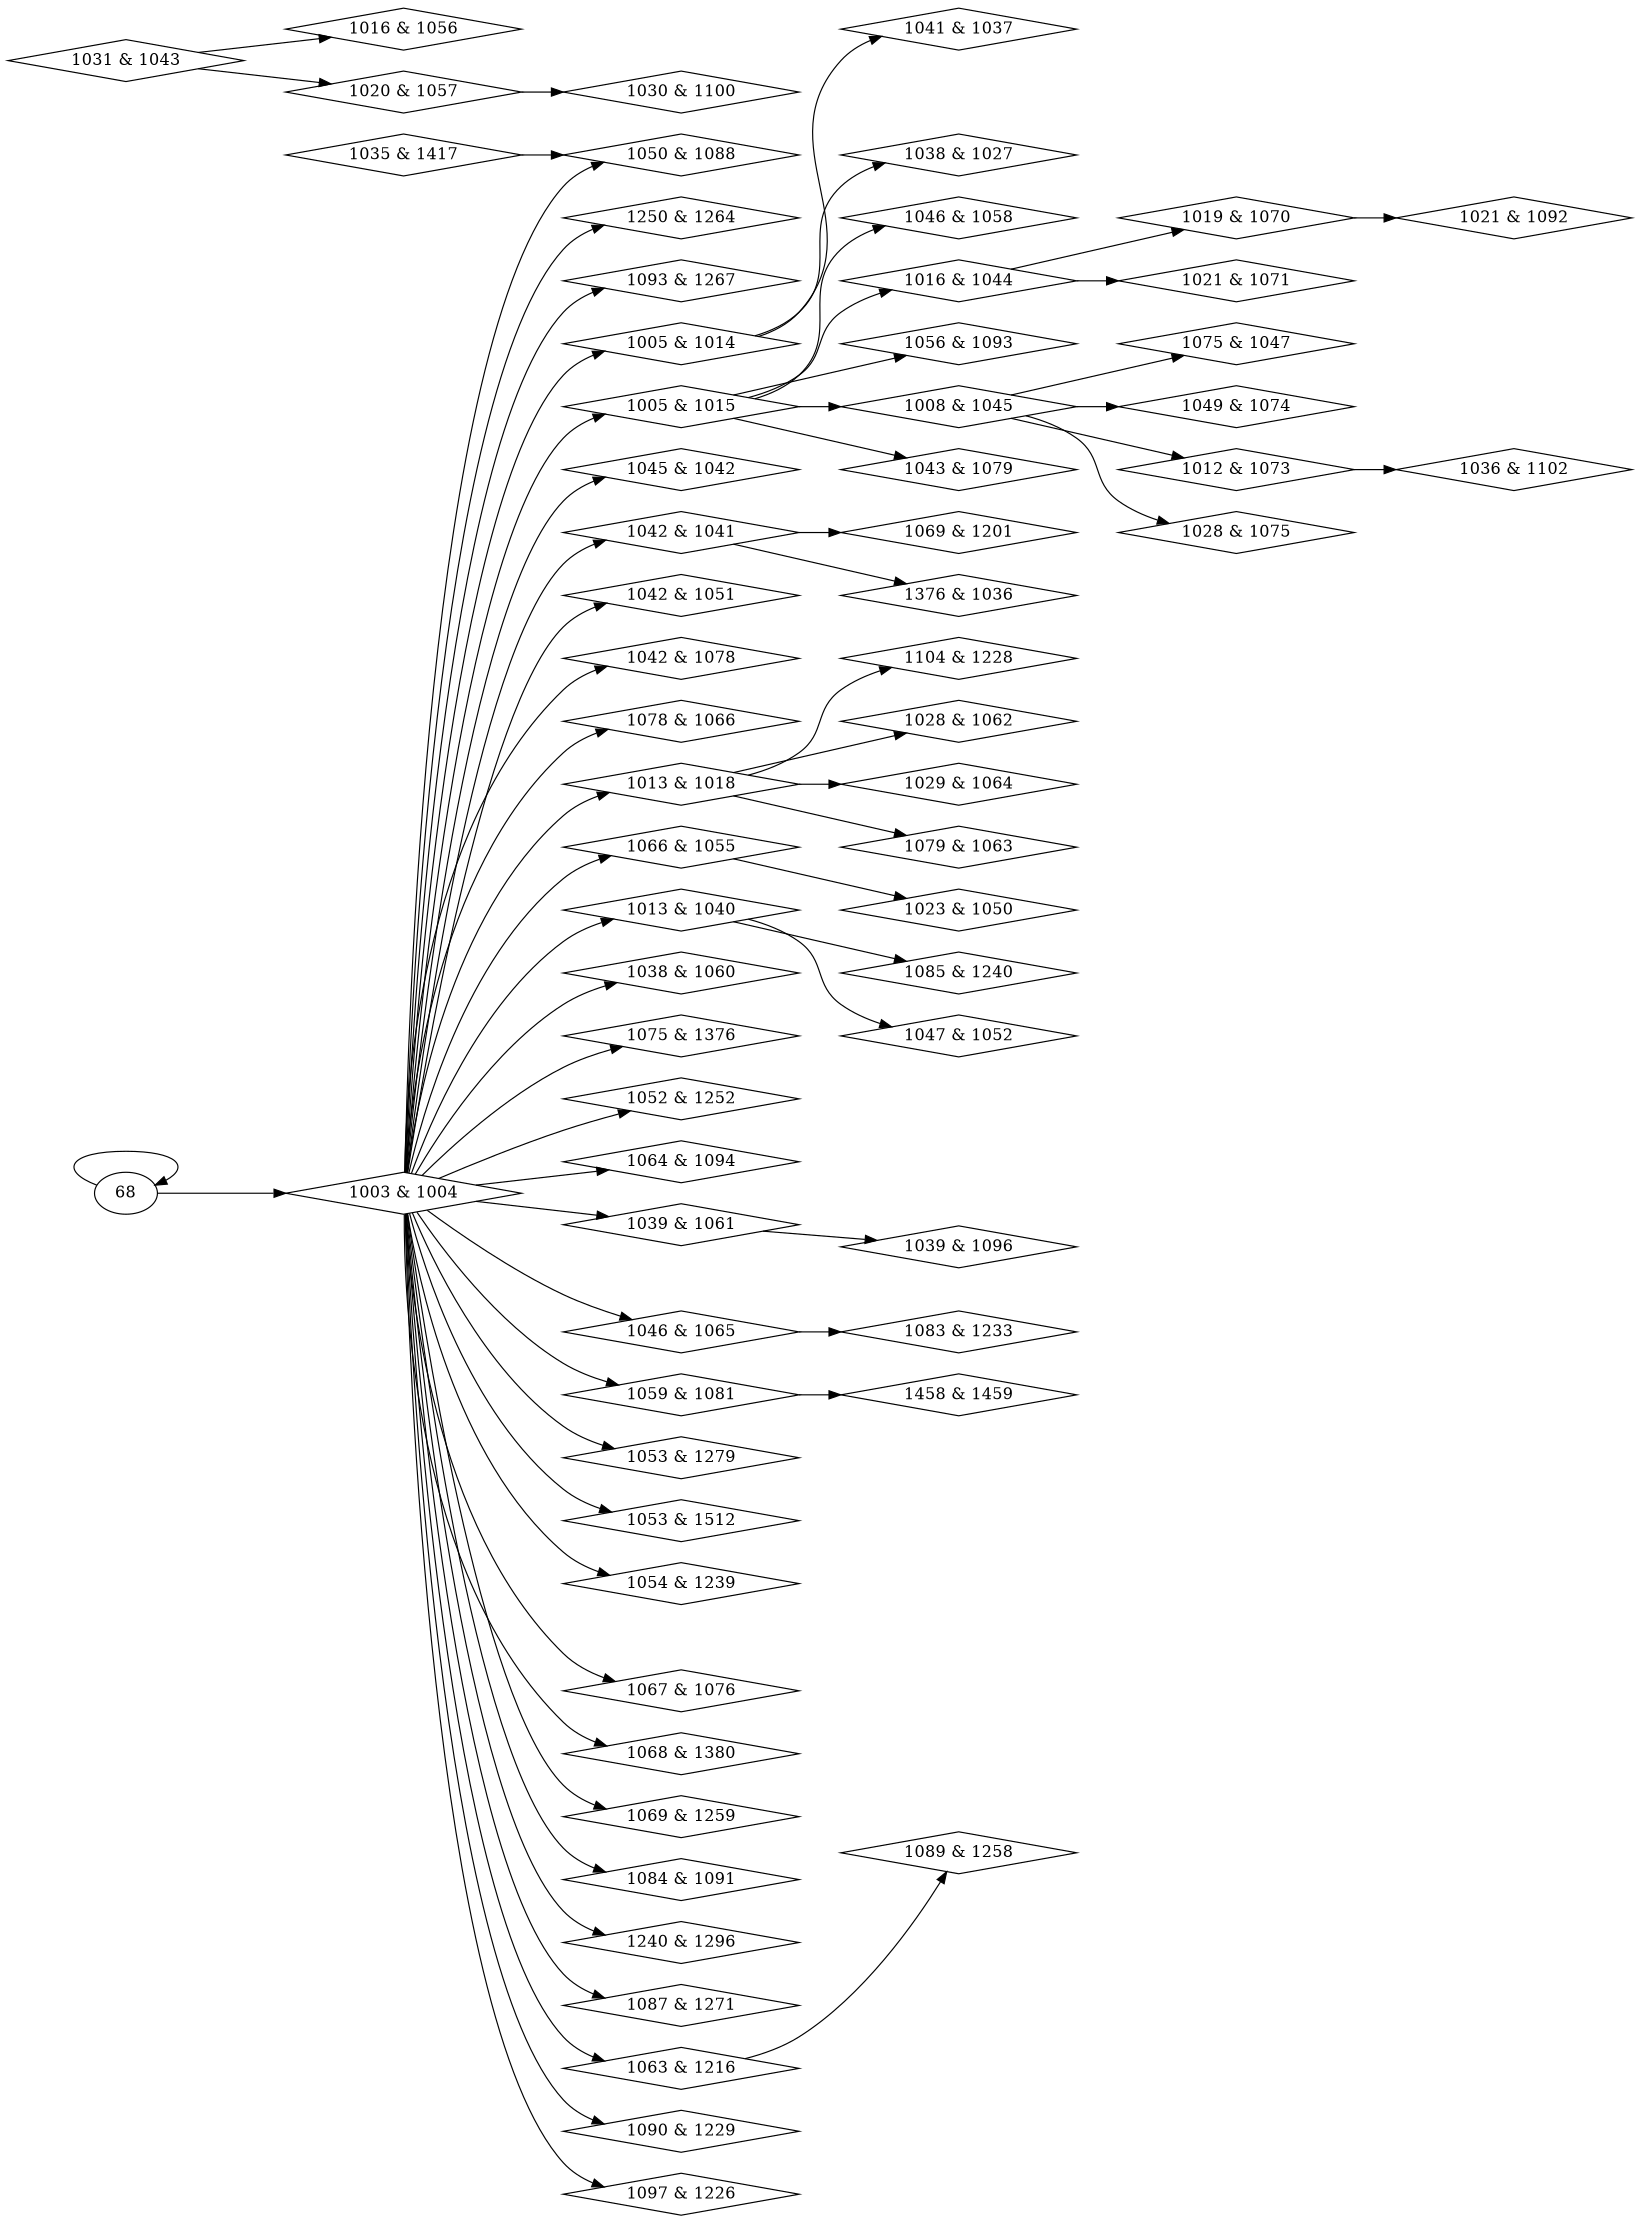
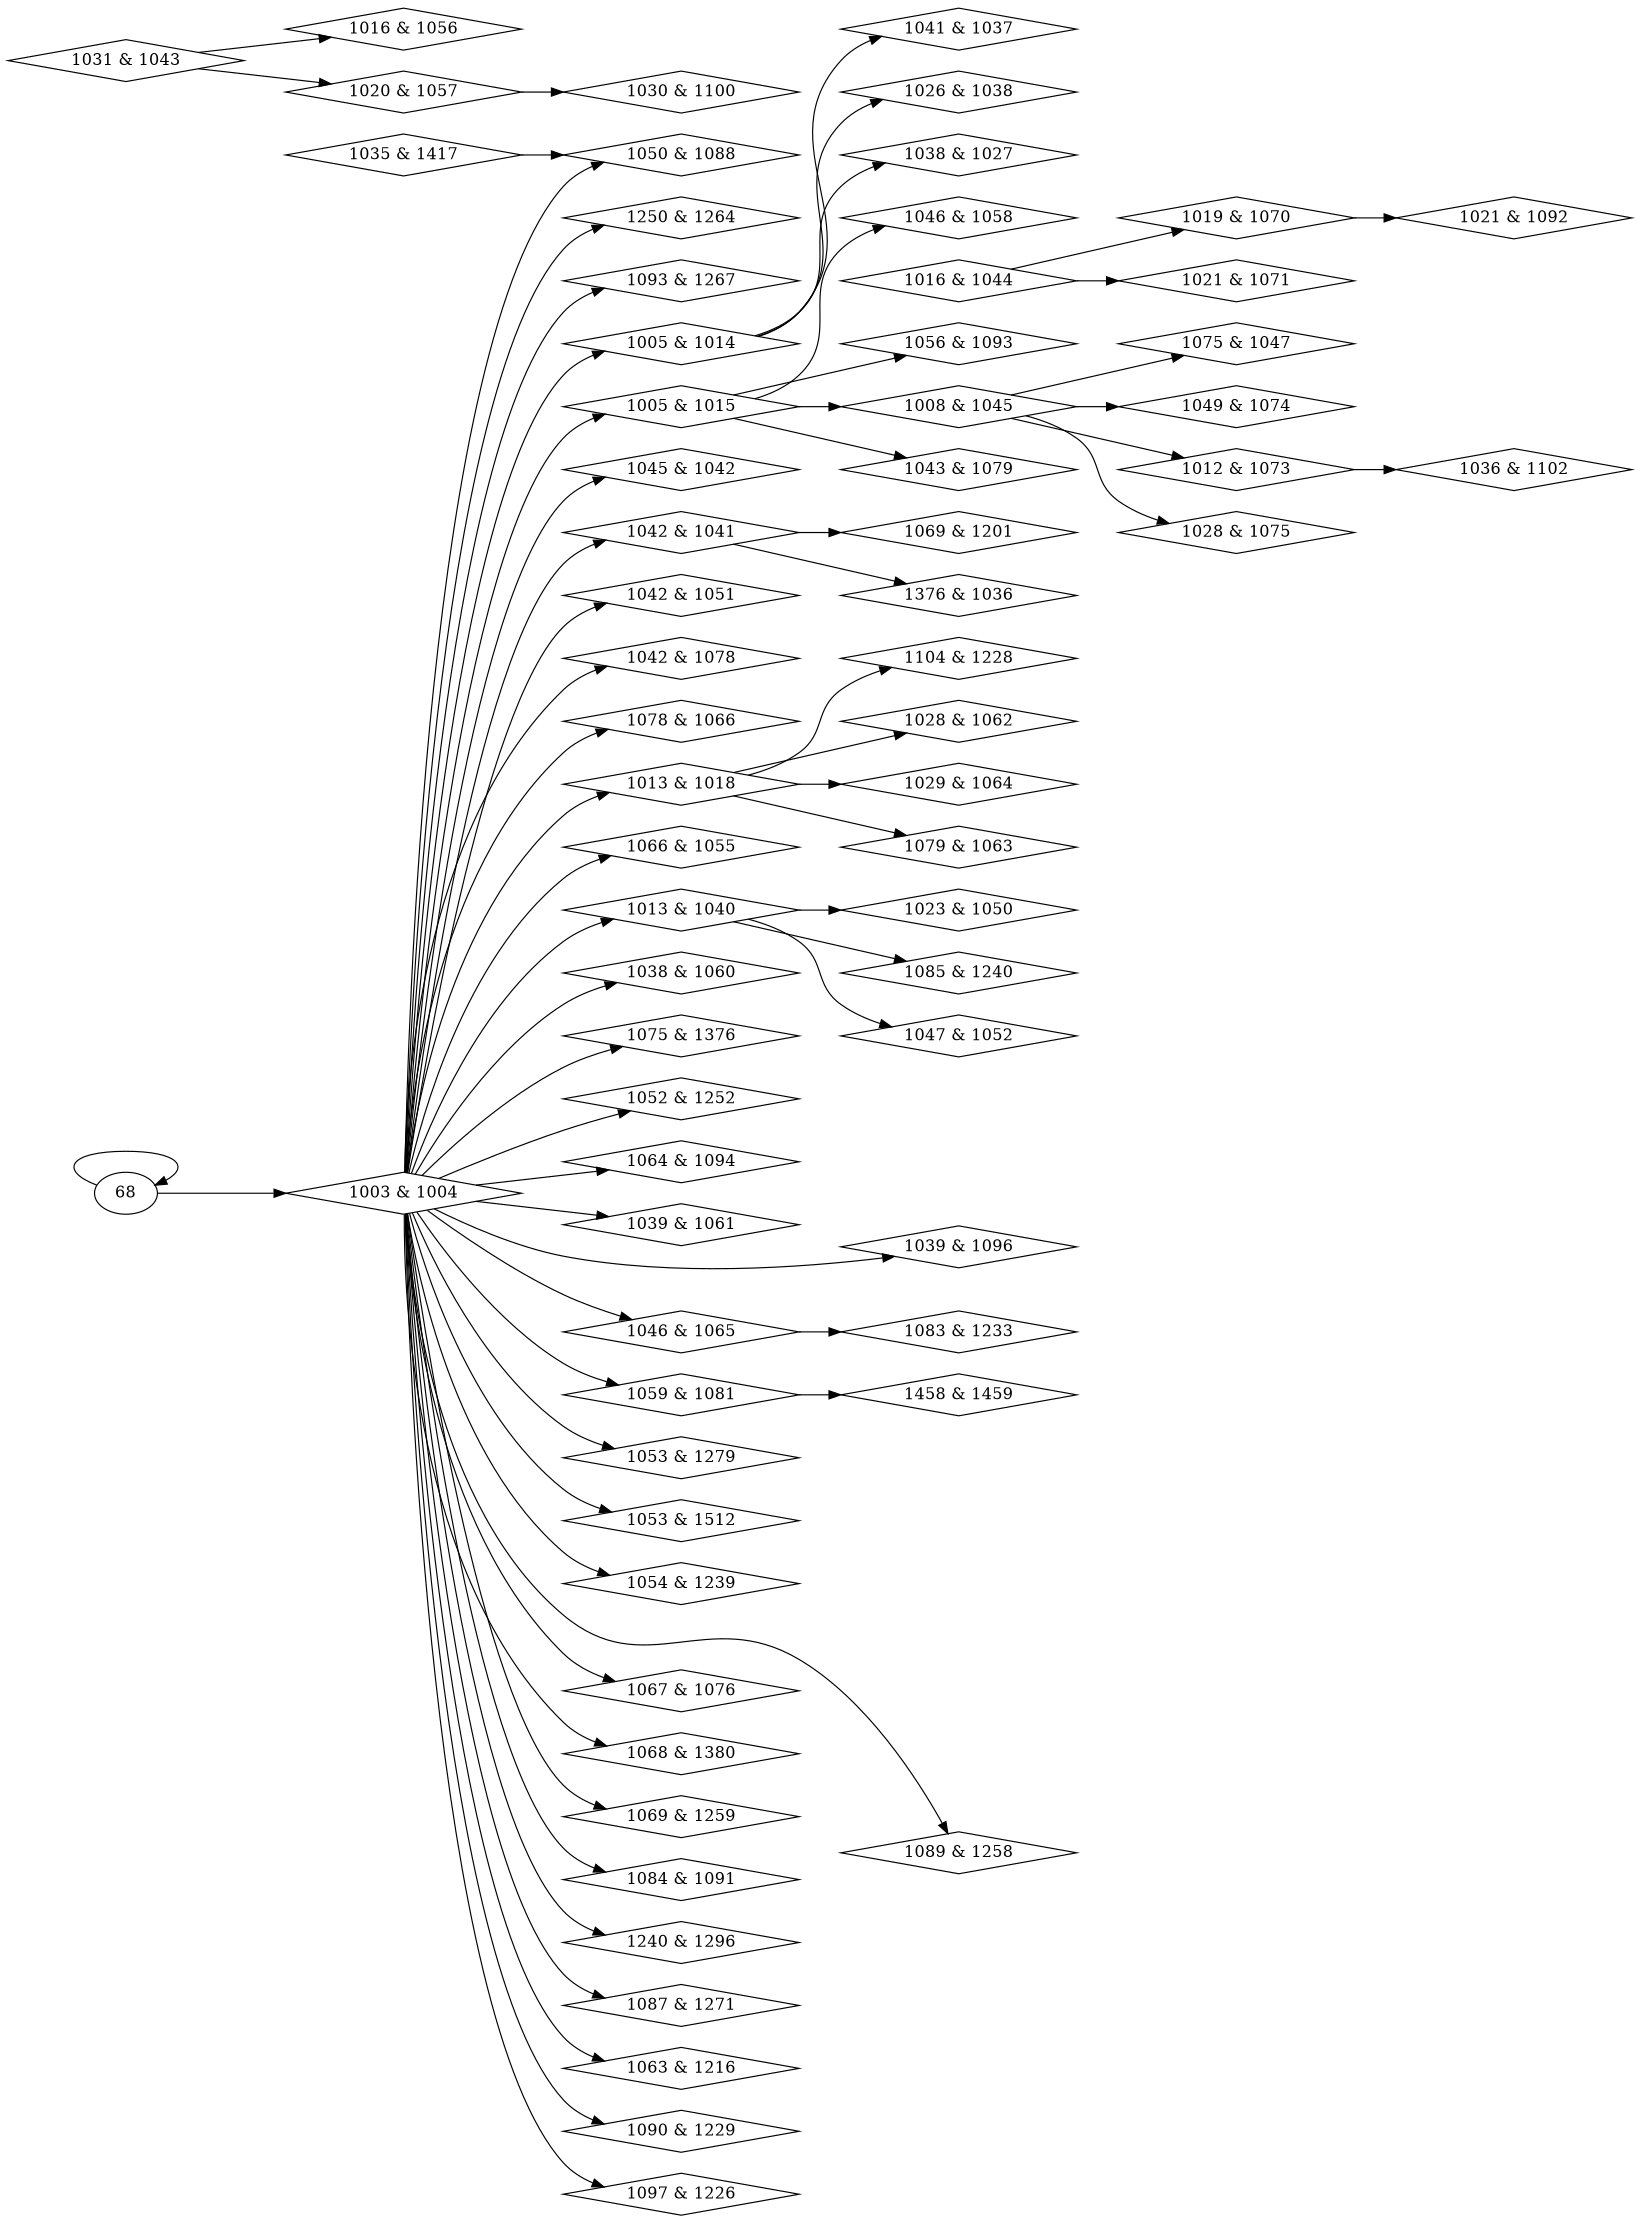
node "1026 & 1038": added
edge "1005 & 1015" -> "1016 & 1044": removed
edge "1066 & 1055" -> "1023 & 1050": now "1013 & 1040" -> "1023 & 1050"
edge "1039 & 1061" -> "1039 & 1096": now "1003 & 1004" -> "1039 & 1096"
edge "1063 & 1216" -> "1089 & 1258": now "1003 & 1004" -> "1089 & 1258"
